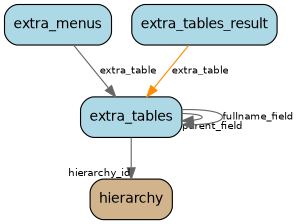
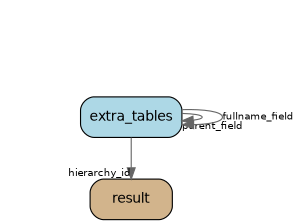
node "extra_menus": removed
node "extra_tables_result": removed
node "hierarchy": label "hierarchy" -> "result"
